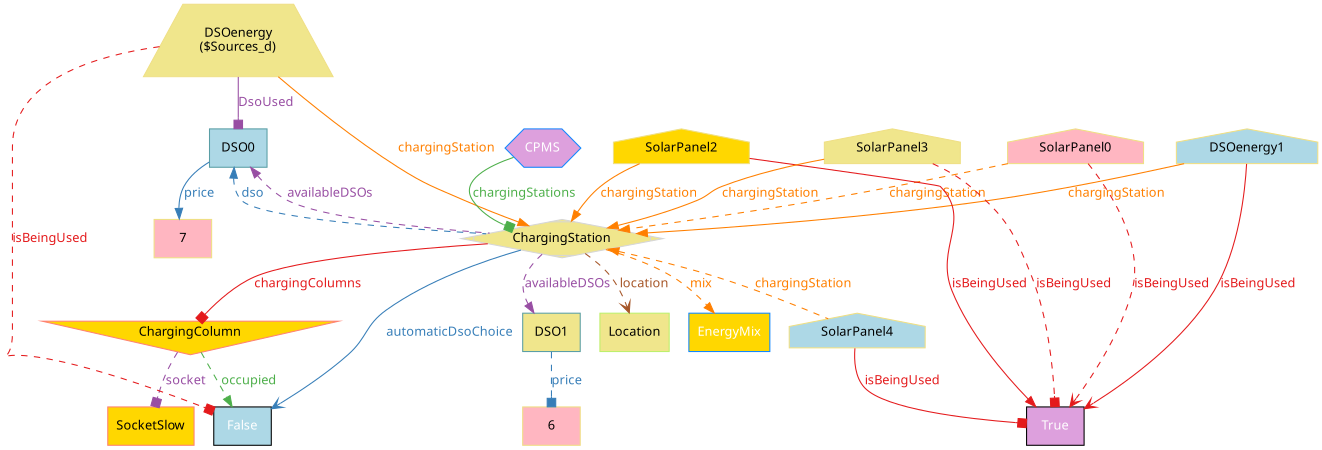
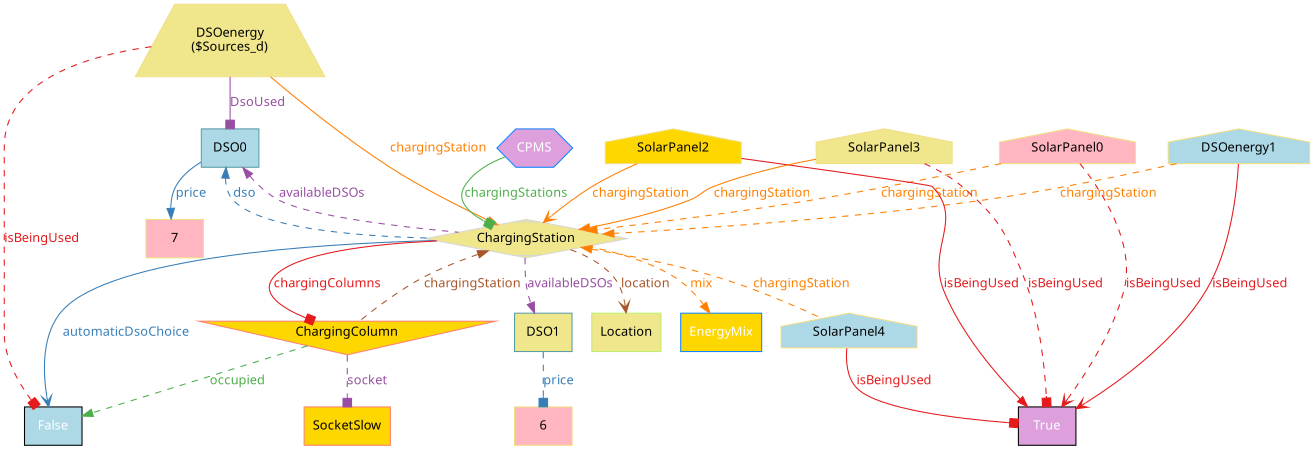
edge "SolarPanel2" -> "ChargingStation": arrowhead normal -> vee
edge "DSOenergy1" -> "ChargingStation": style solid -> dashed
edge "ChargingColumn" -> "ChargingStation": added, label "chargingStation"
